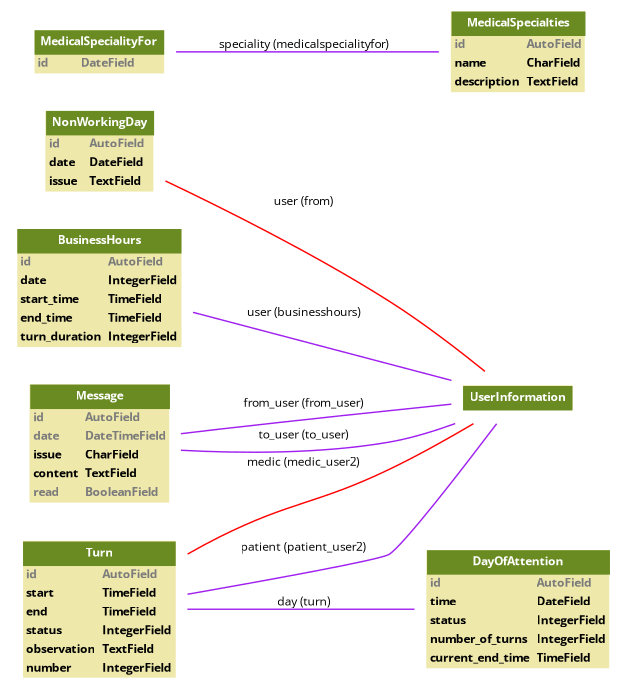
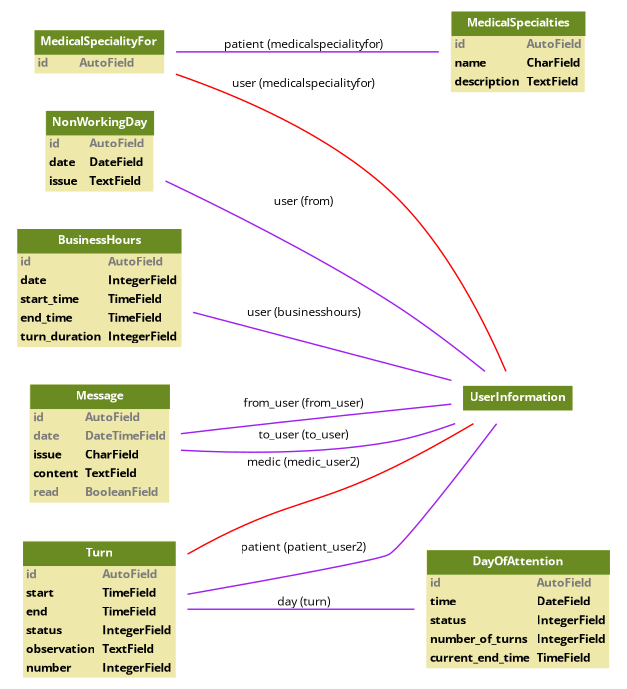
edge "MedicalSpecialityFor" -- "MedicalSpecialties": label "speciality (medicalspecialityfor)" -> "patient (medicalspecialityfor)"
node "MedicalSpecialityFor": text "DateField" -> "AutoField"
edge "MedicalSpecialityFor" -- "UserInformation": added, label "user (medicalspecialityfor)"
edge "NonWorkingDay" -- "UserInformation": color red -> purple
